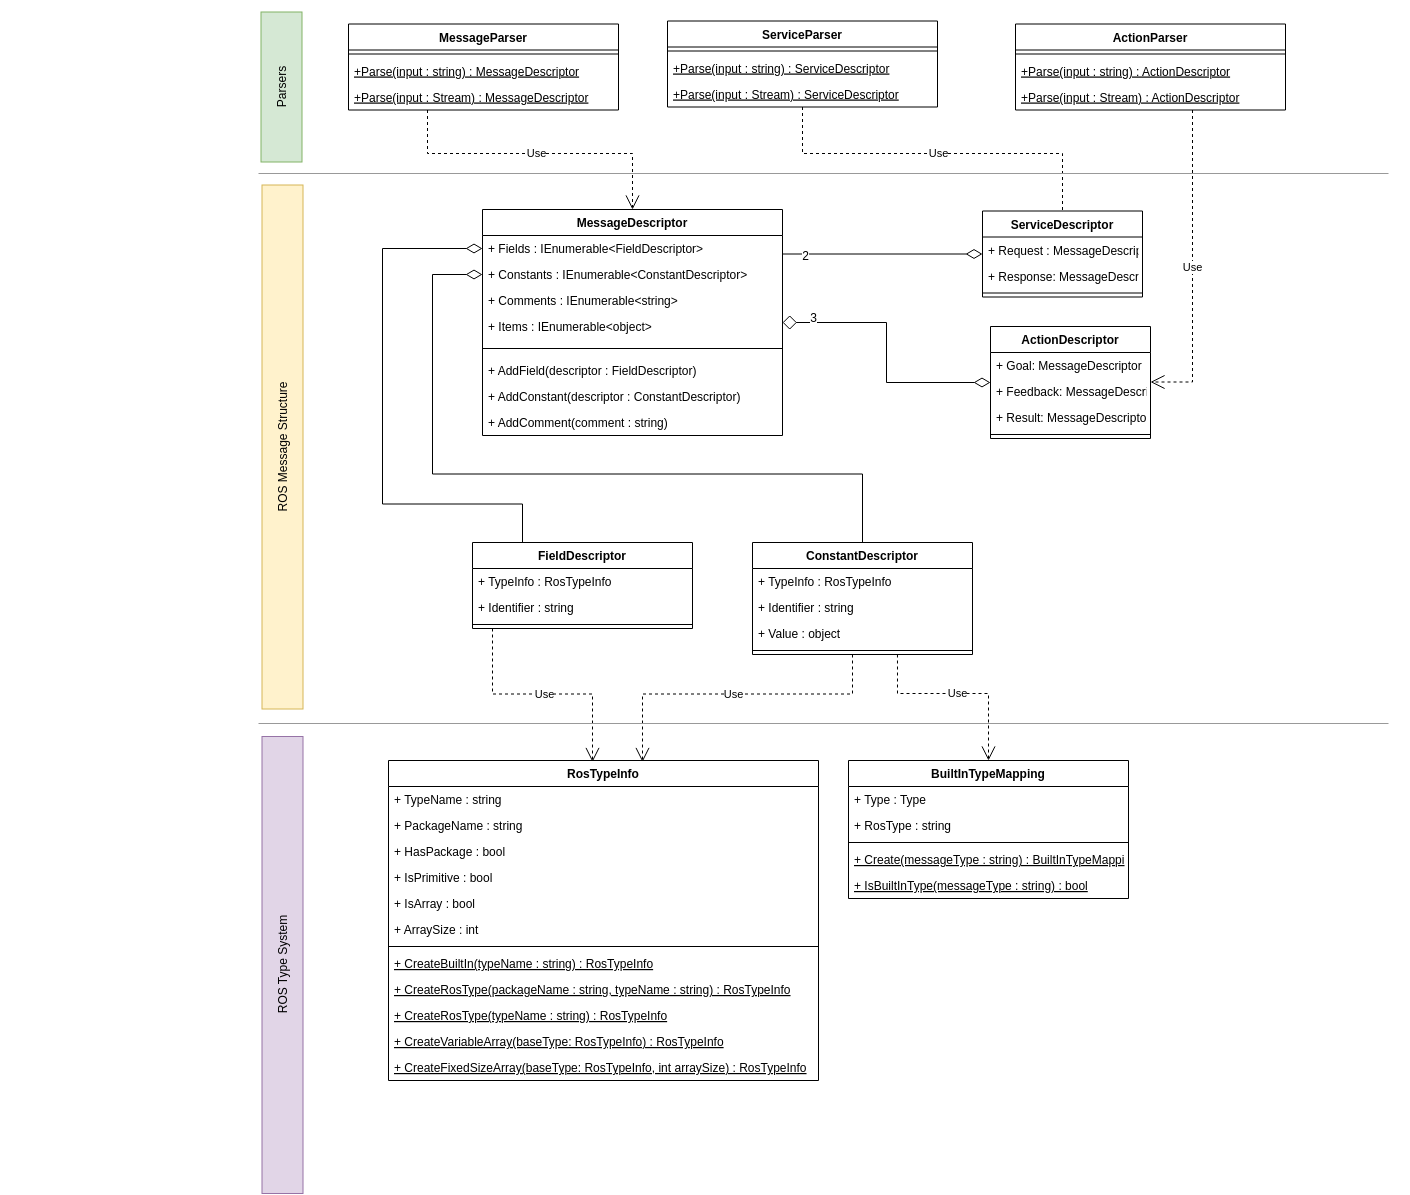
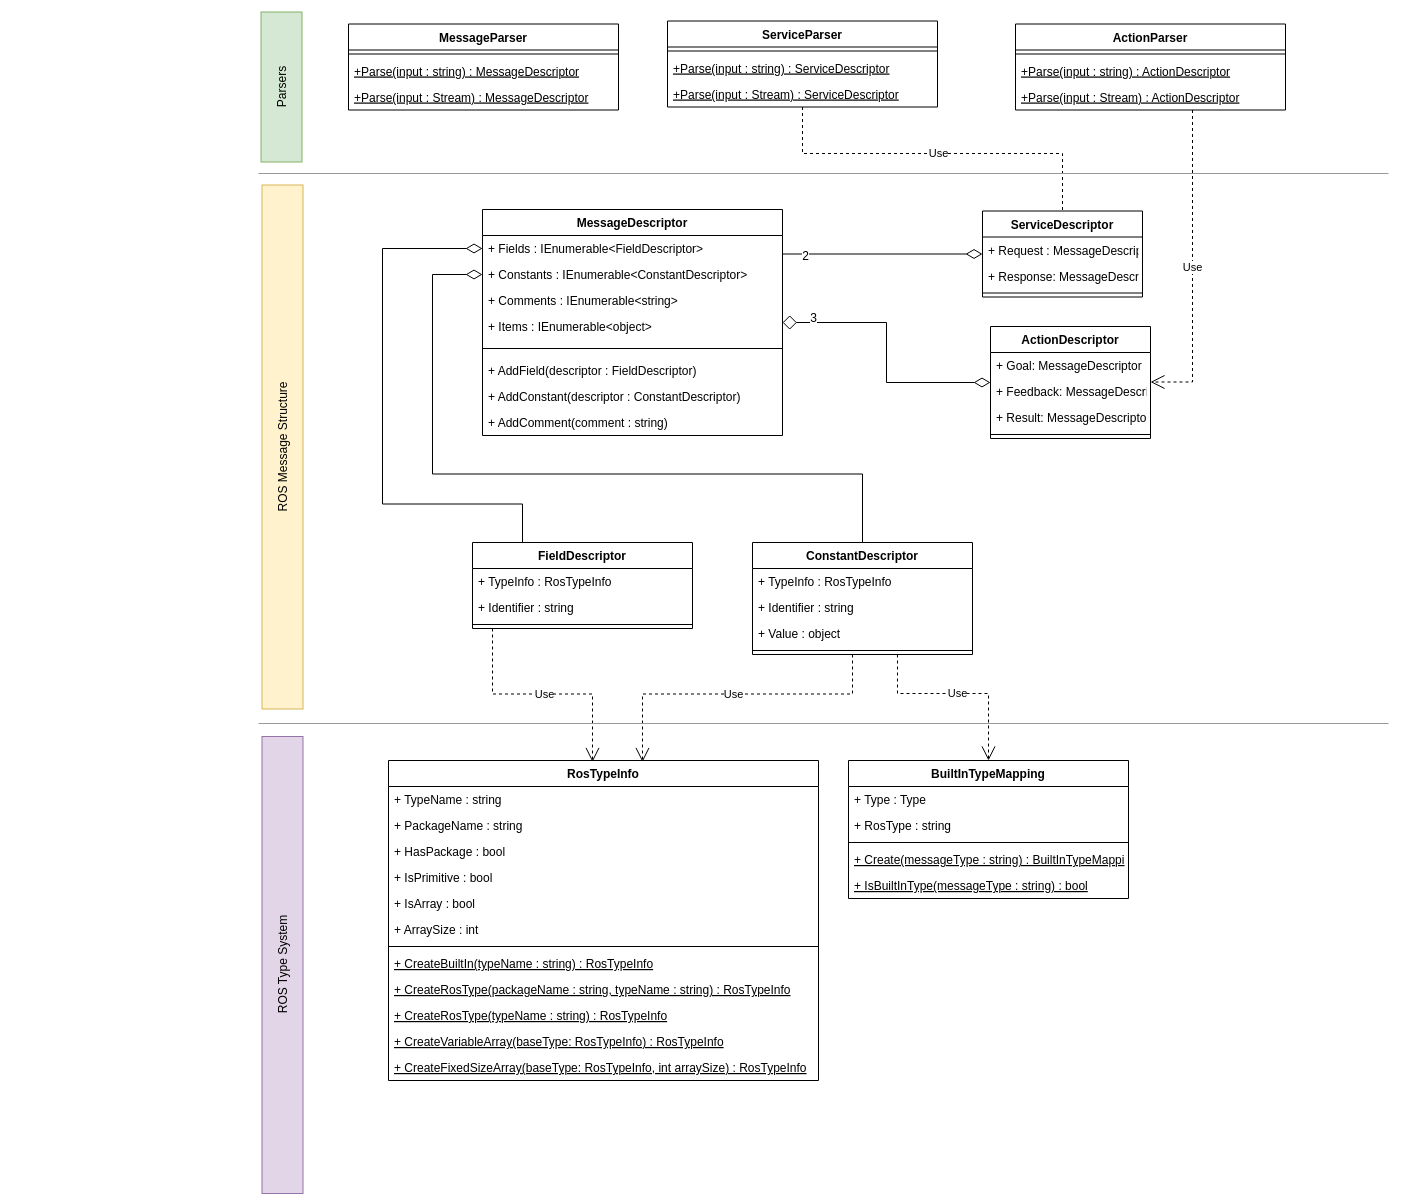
edge "MessageParser" -> "MessageDescriptor": removed, label "Use"
